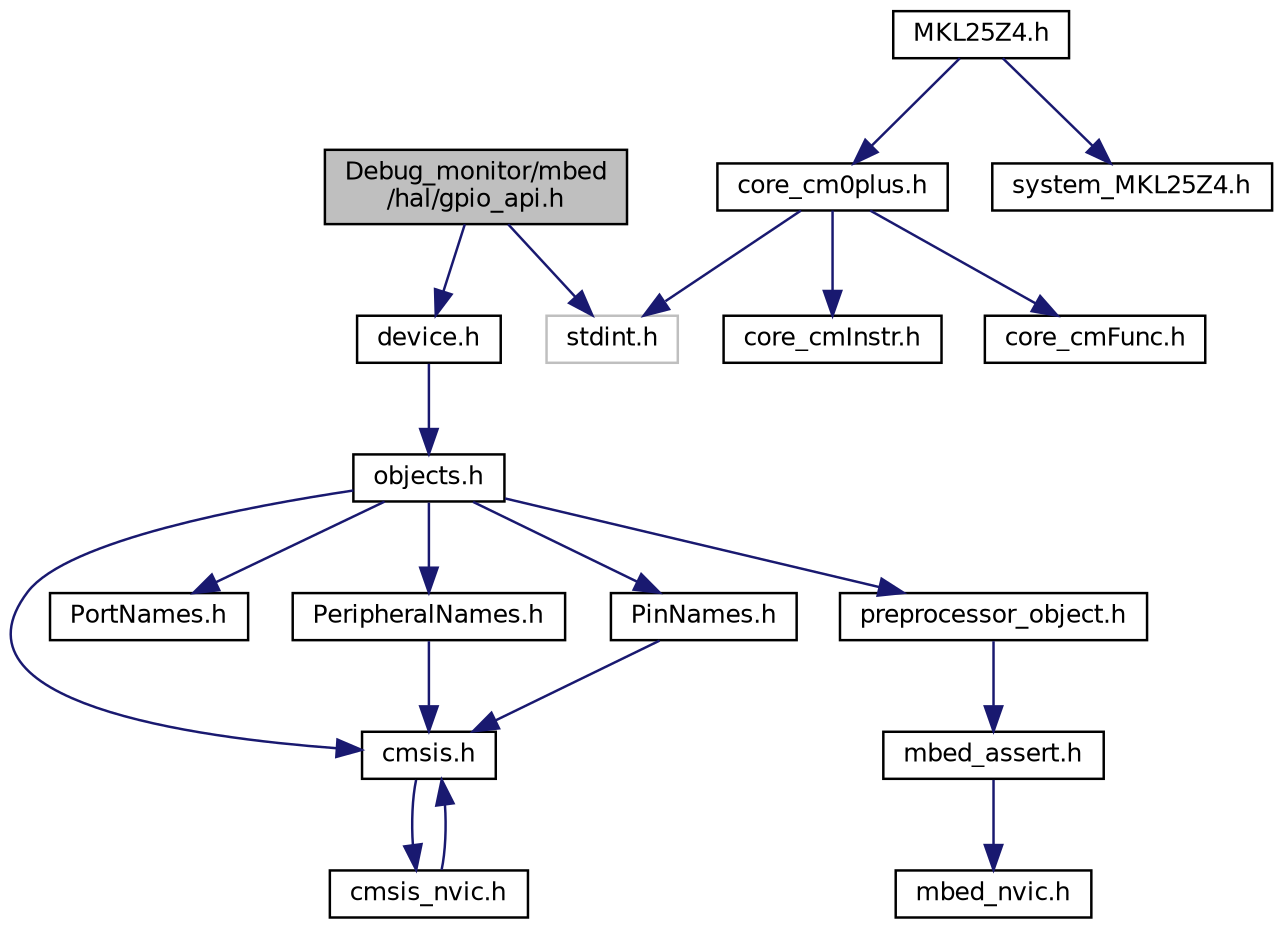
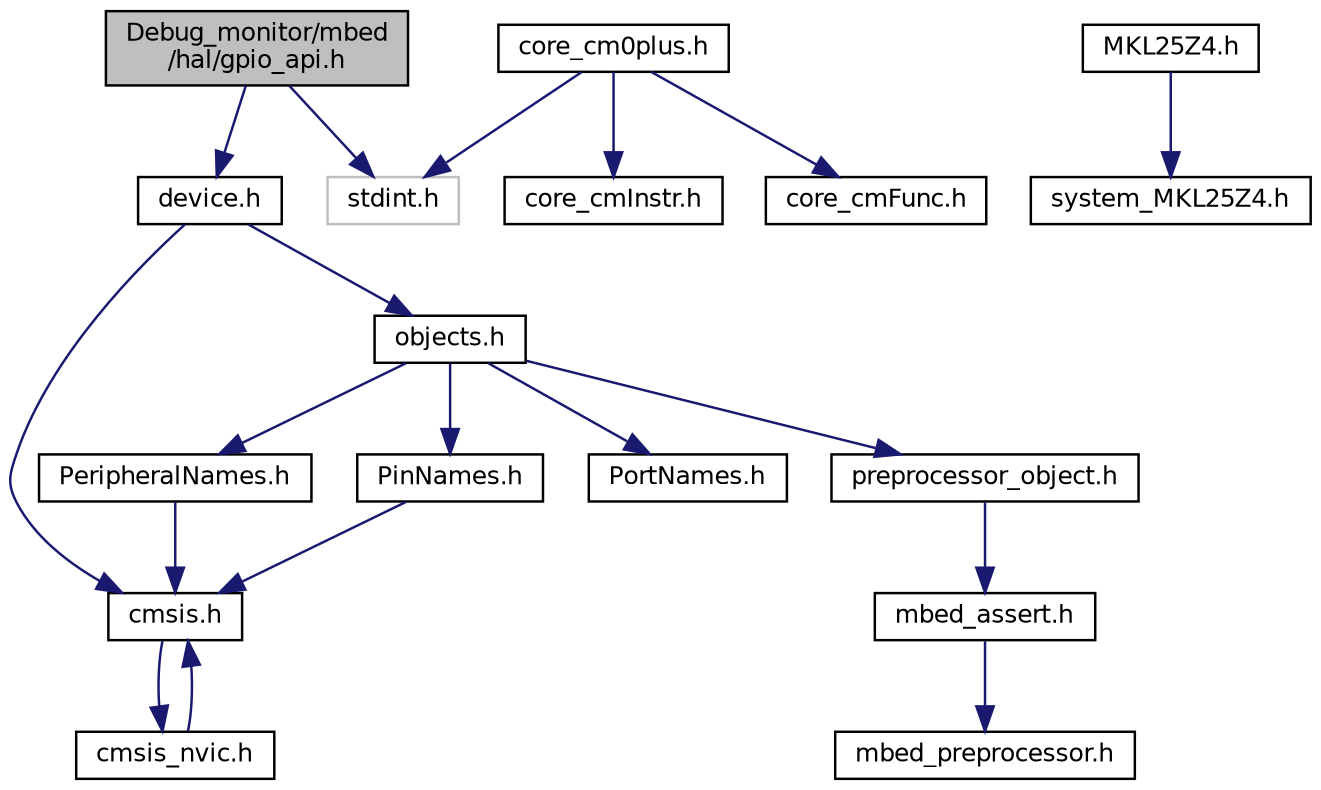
edge "MKL25Z4.h" -> "core_cm0plus.h": removed
edge "objects.h" -> "cmsis.h": now "device.h" -> "cmsis.h"
node "mbed_nvic.h": label "mbed_nvic.h" -> "mbed_preprocessor.h"
